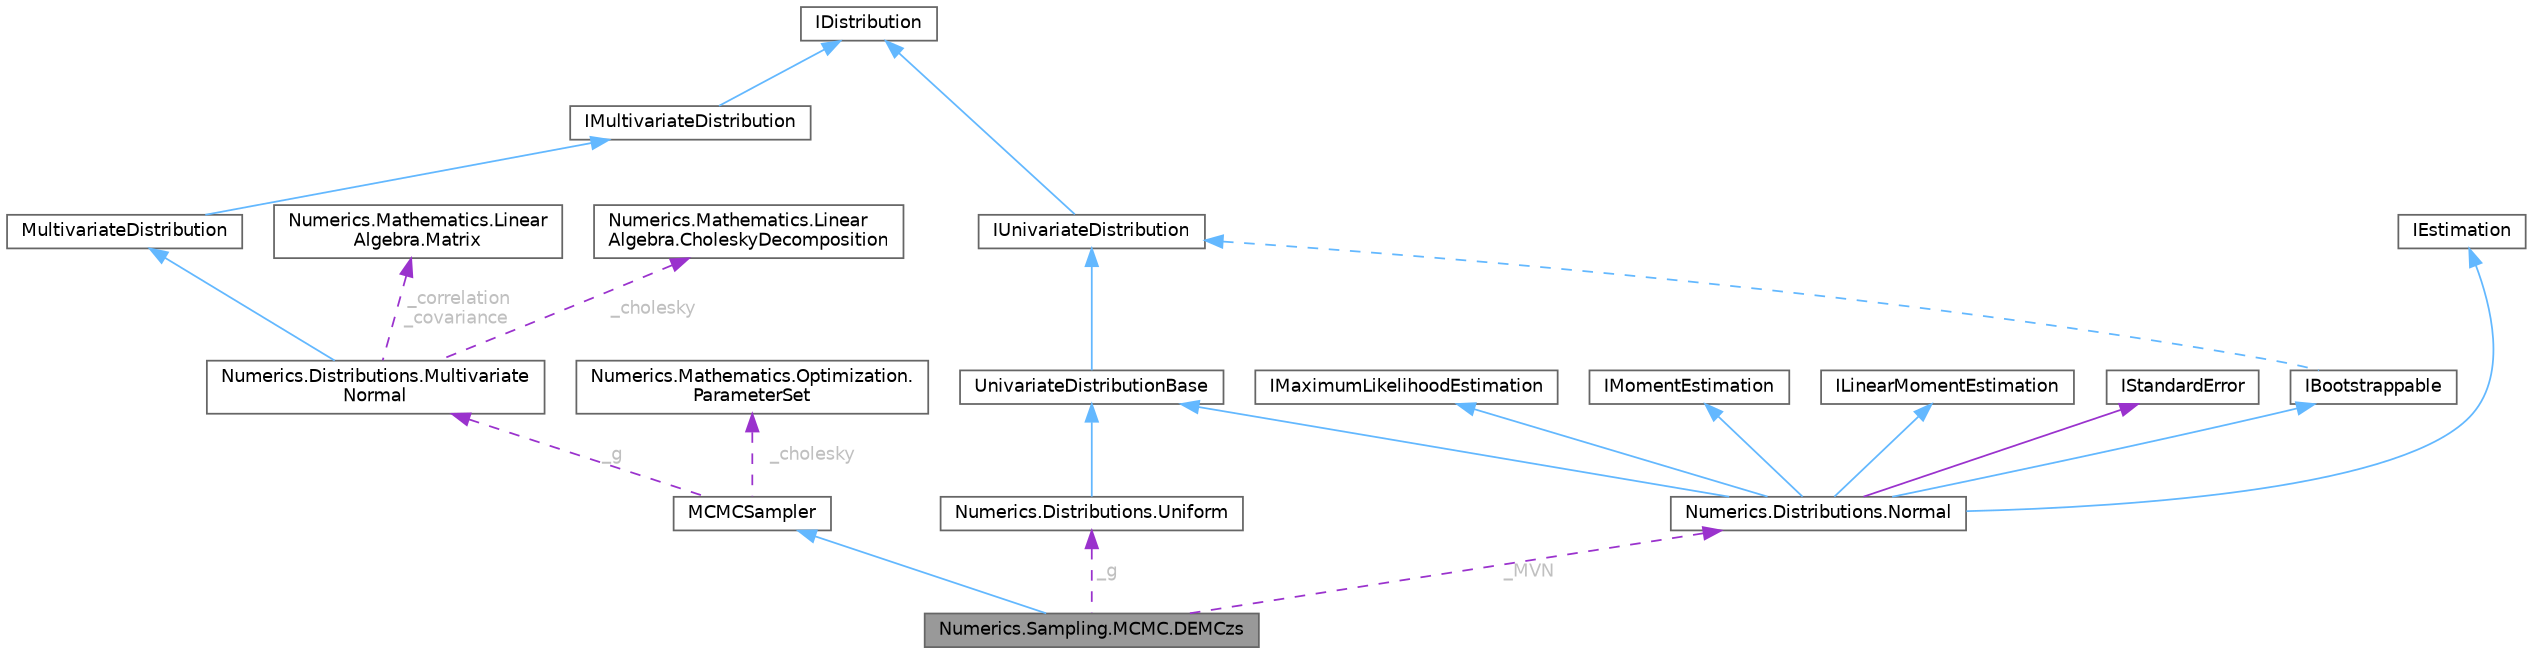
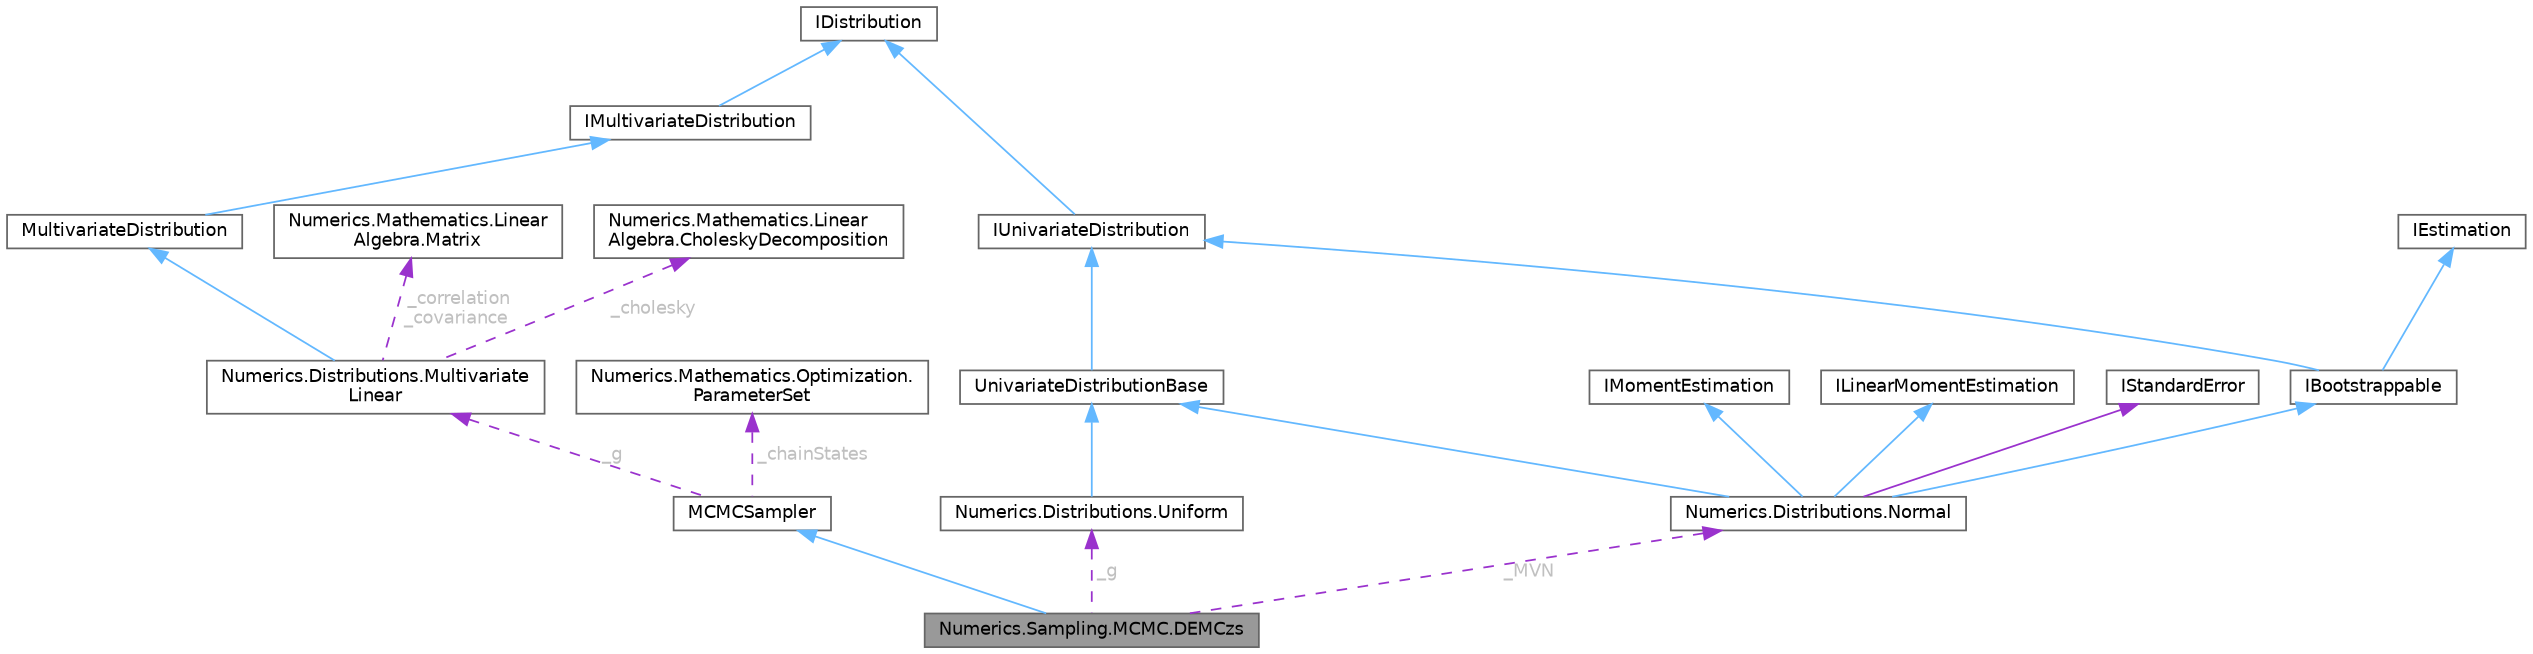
edge "IBootstrappable" -> "IUnivariateDistribution": style dashed -> solid
node "Numerics.Distributions.Multivariate Normal": label "Numerics.Distributions.Multivariate Normal" -> "Numerics.Distributions.Multivariate Linear"
node "IMaximumLikelihoodEstimation": removed
edge "MCMCSampler" -> "Numerics.Mathematics.Optimization. ParameterSet": label " _cholesky" -> " _chainStates"
edge "Numerics.Distributions.Normal" -> "IEstimation": now "IBootstrappable" -> "IEstimation"
